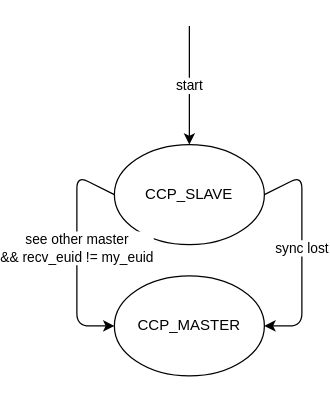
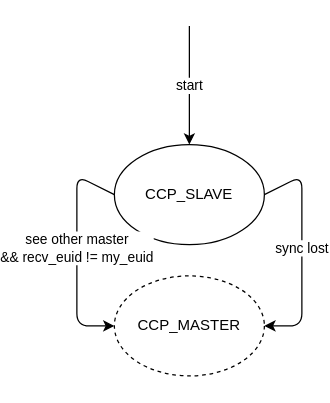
node "CCP_MASTER": style solid -> dashed
